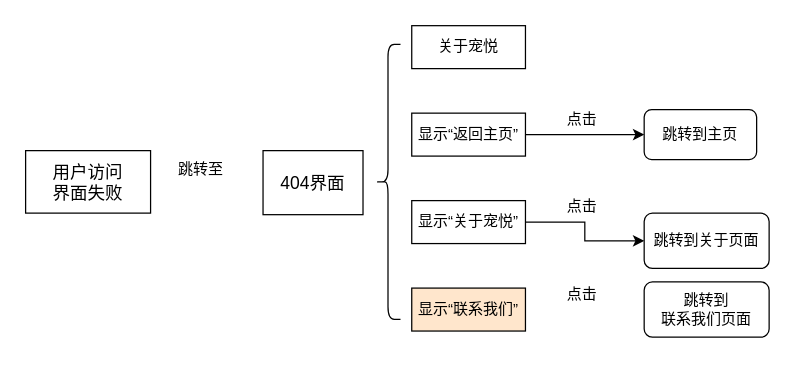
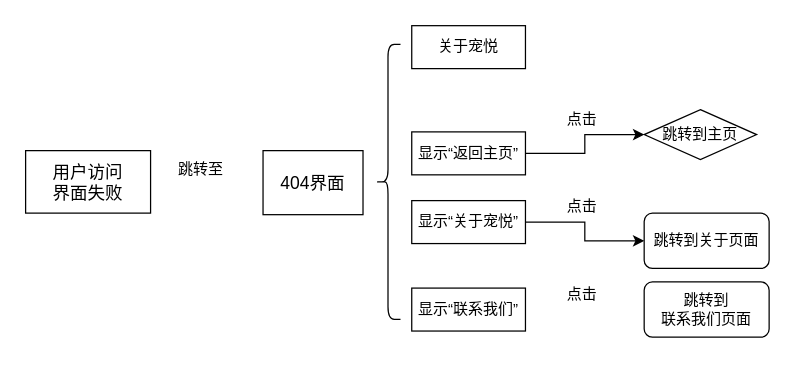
node "显示“返回主页”": moved (469, 135) -> (469, 153)
node "跳转到主页": shape rounded rectangle -> diamond
node "显示“联系我们”": fillcolor #ffe6cc -> #ffffff
